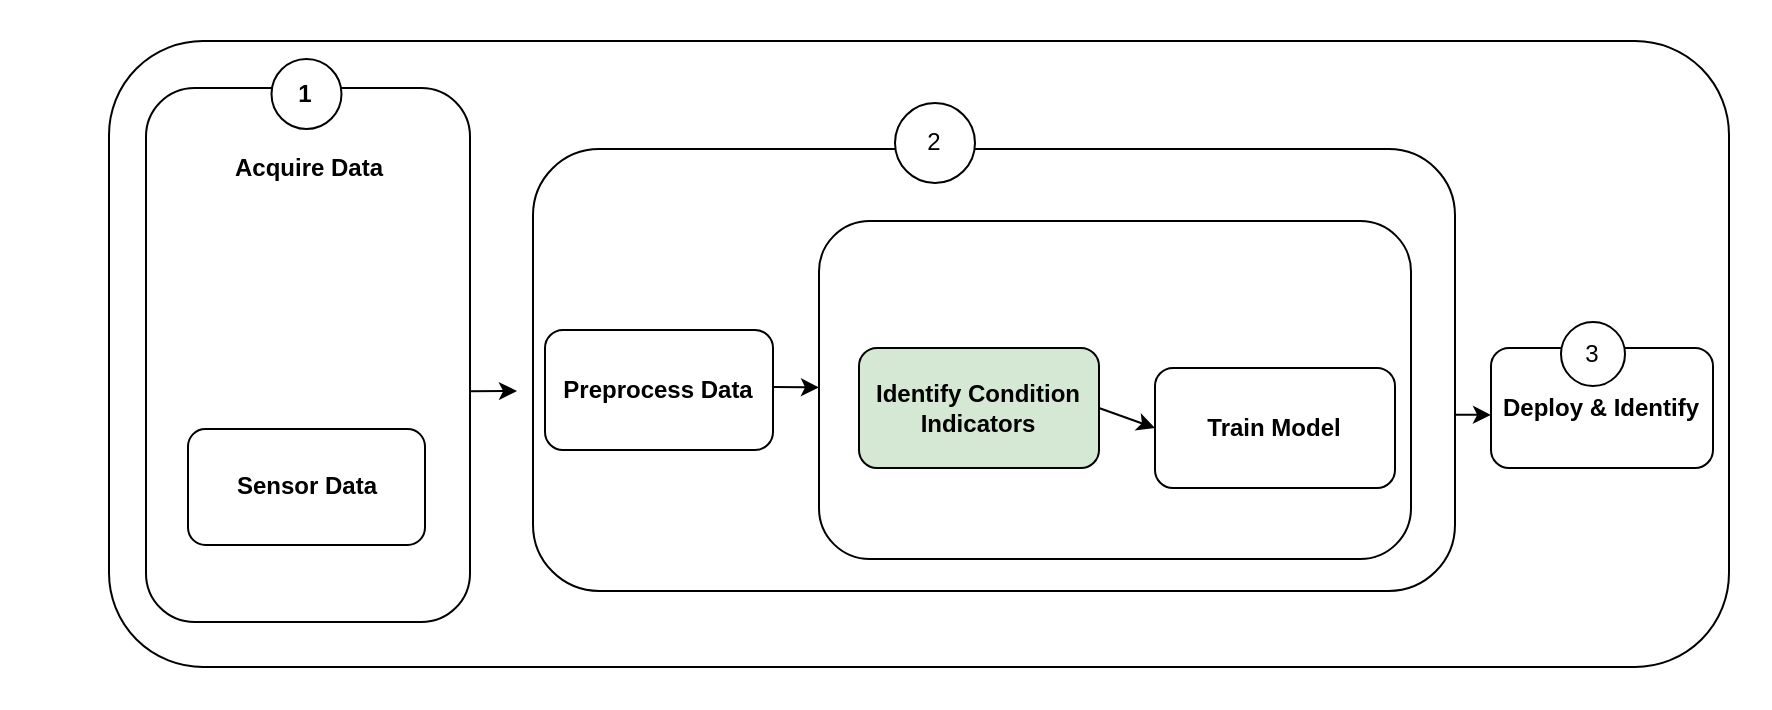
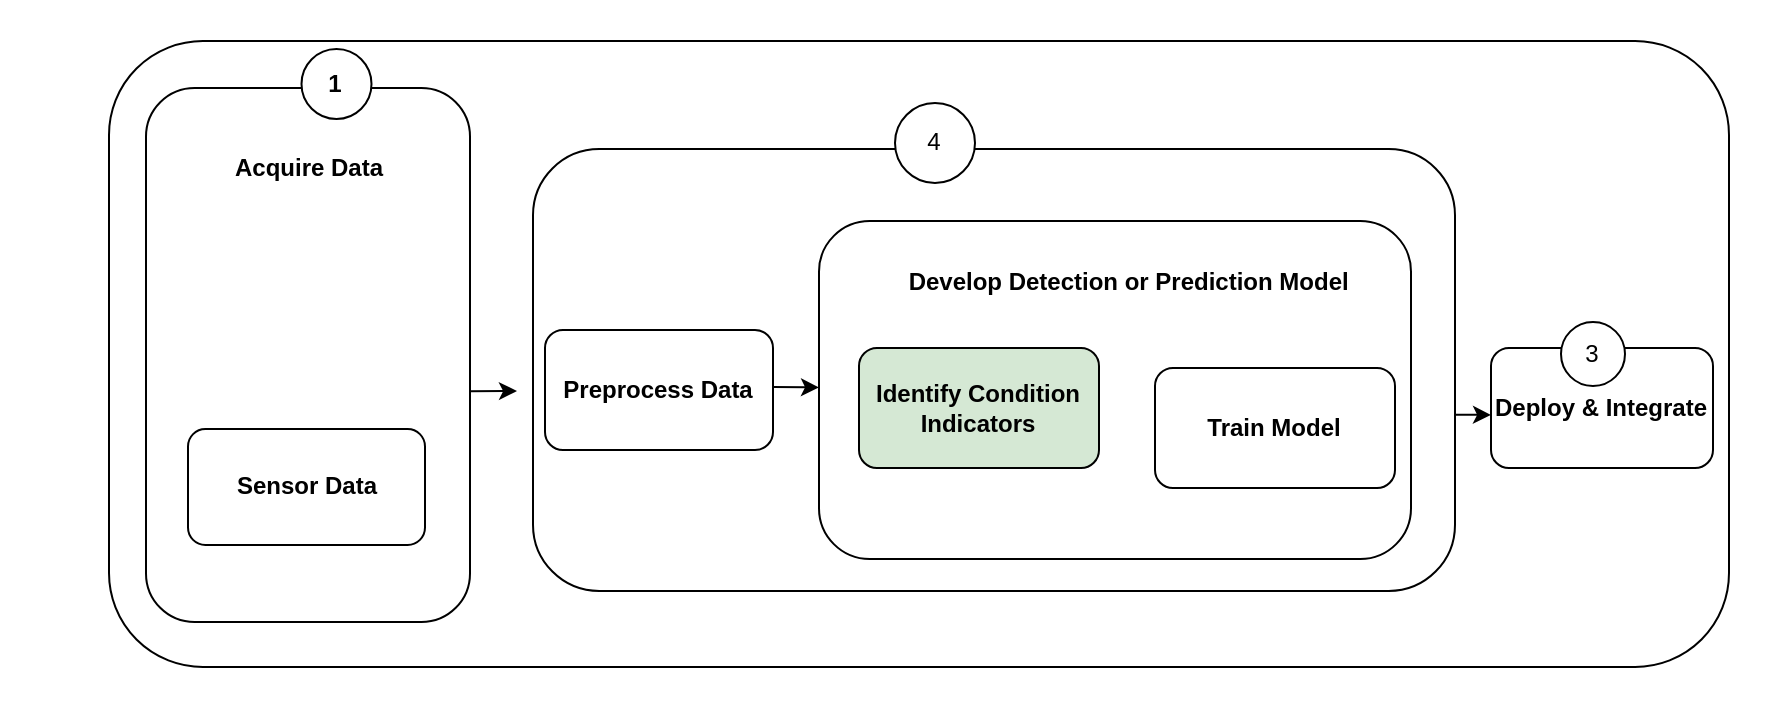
node "1": moved (307, 94) -> (337, 84)
node "2": label "2" -> "4"
node "Develop Detection or Prediction Model": added
node "Deploy & Identify": label "Deploy & Identify" -> "Deploy & Integrate"
edge "Identify Condition Indicators" -> "Train Model": removed
